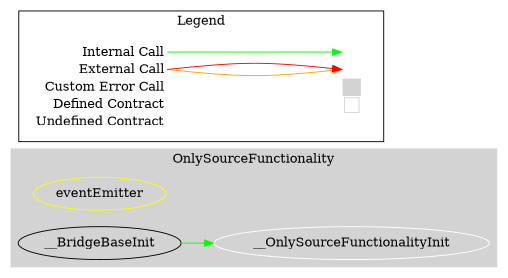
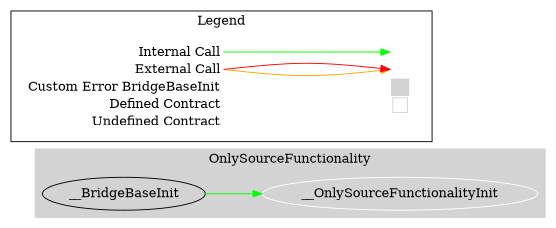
node "Internal Call": text "Custom Error Call" -> "Custom Error BridgeBaseInit"
node "eventEmitter": removed
